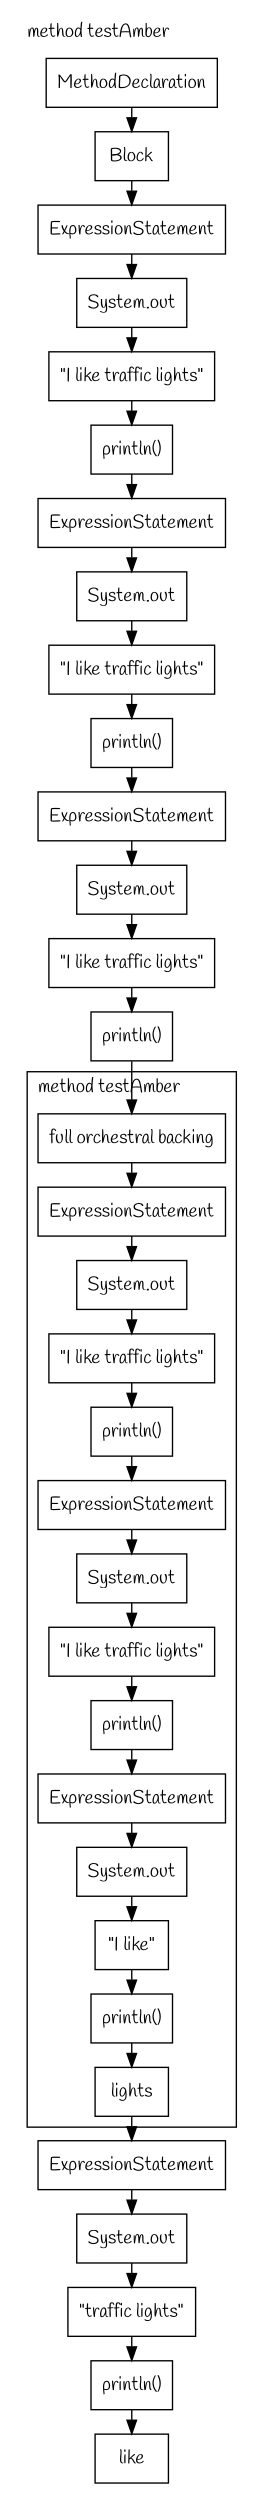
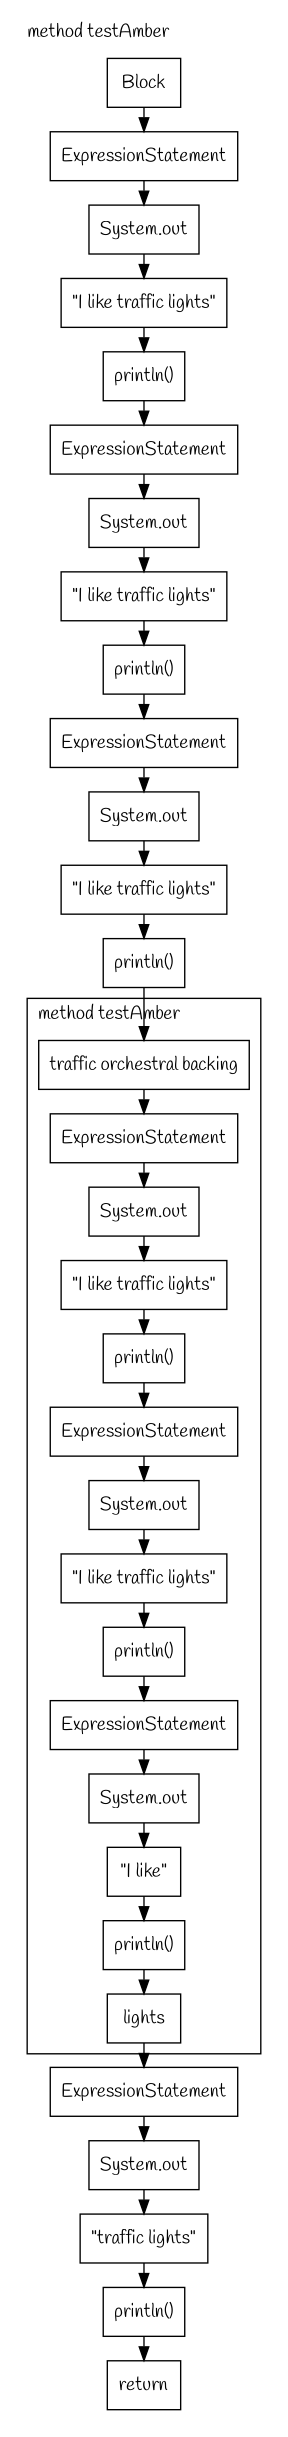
node "MethodDeclaration": removed
node "full orchestral backing": label "full orchestral backing" -> "traffic orchestral backing"
node "like": label "like" -> "return"
